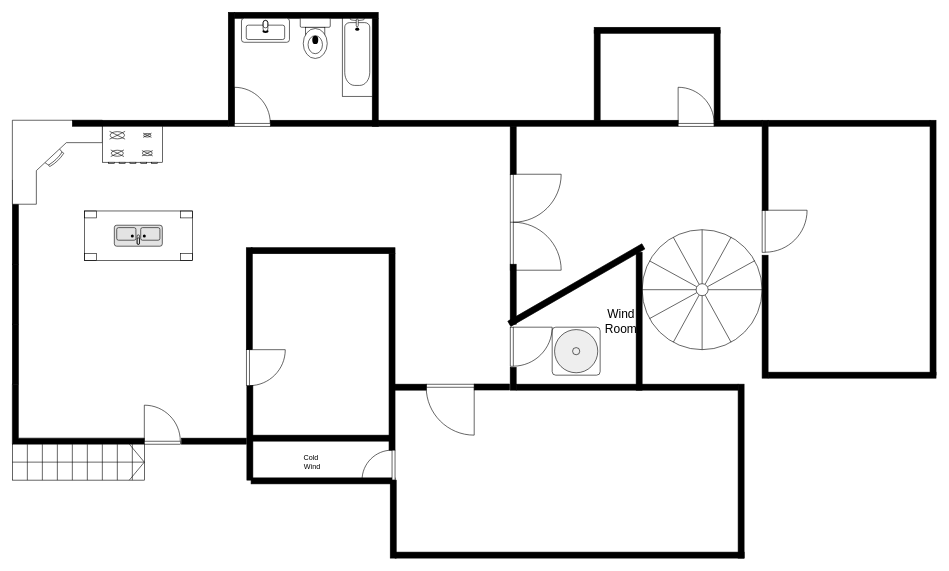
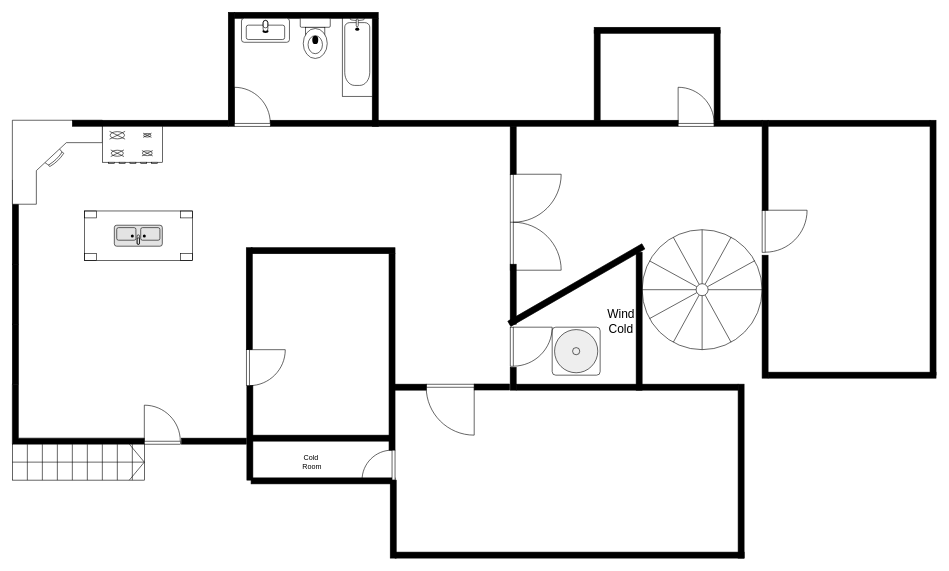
node "Wind Room": label "Wind Room" -> "Wind Cold"
node "Cold Wind": label "Cold Wind" -> "Cold Room"
